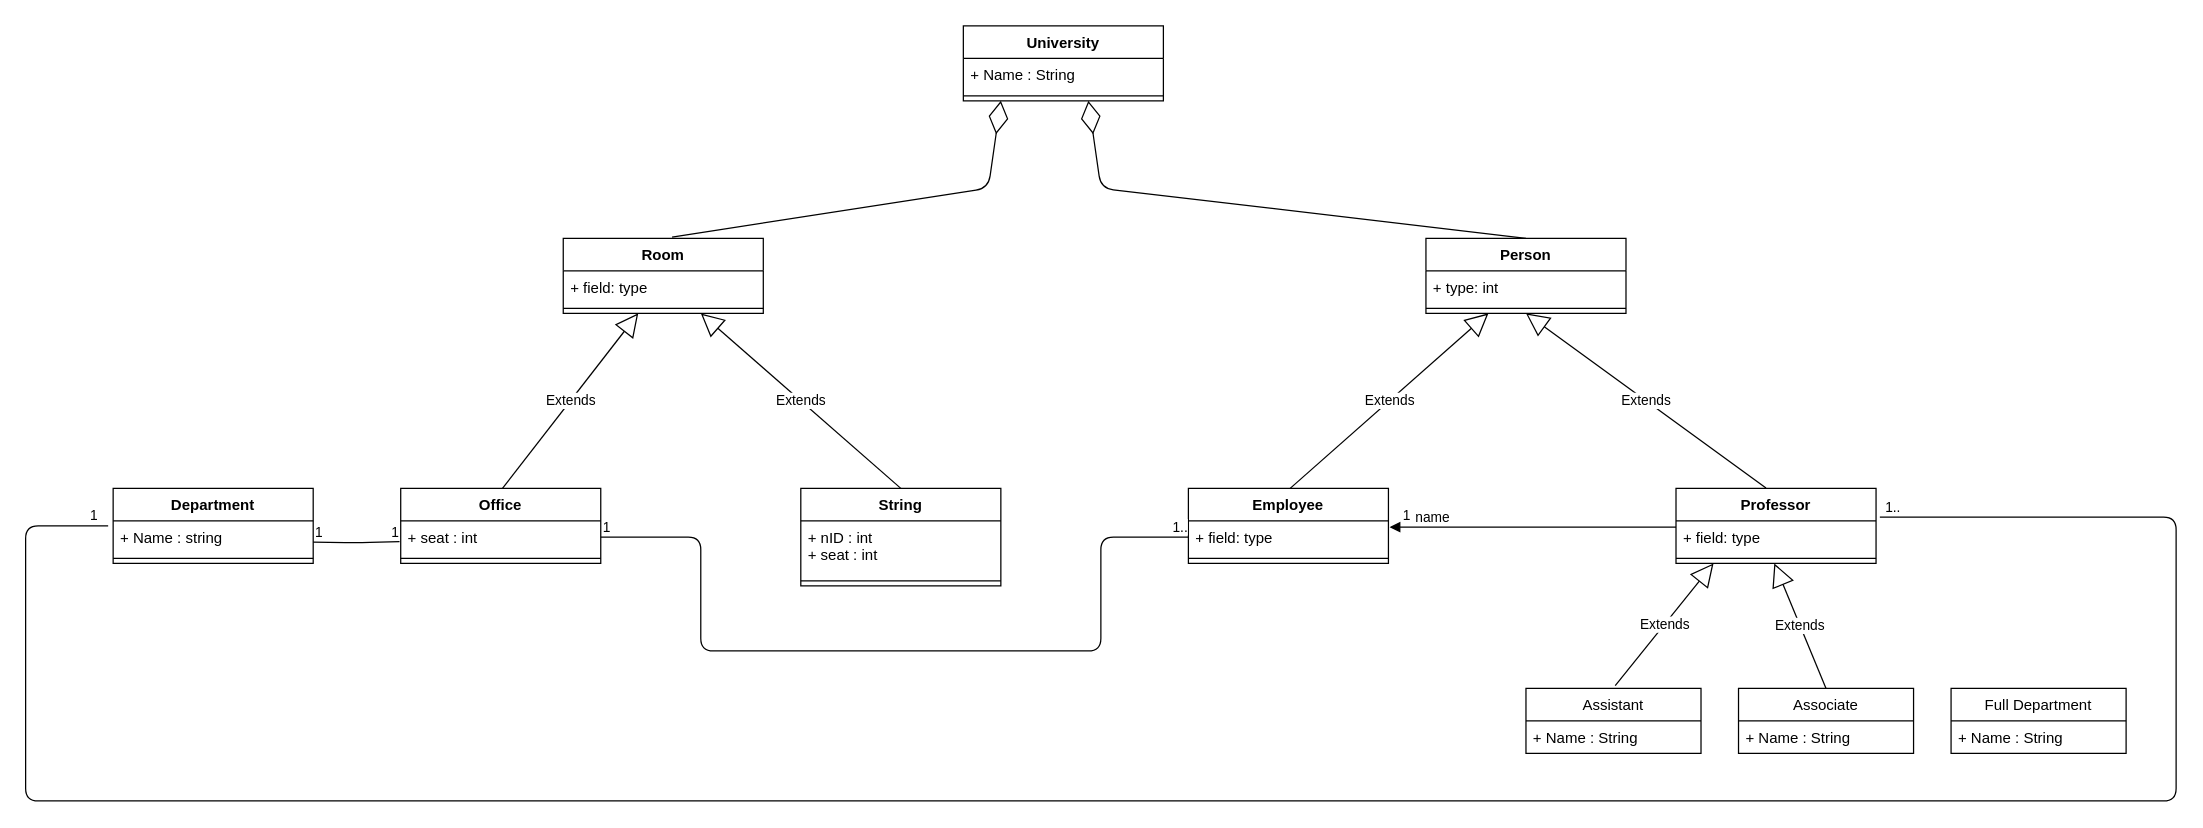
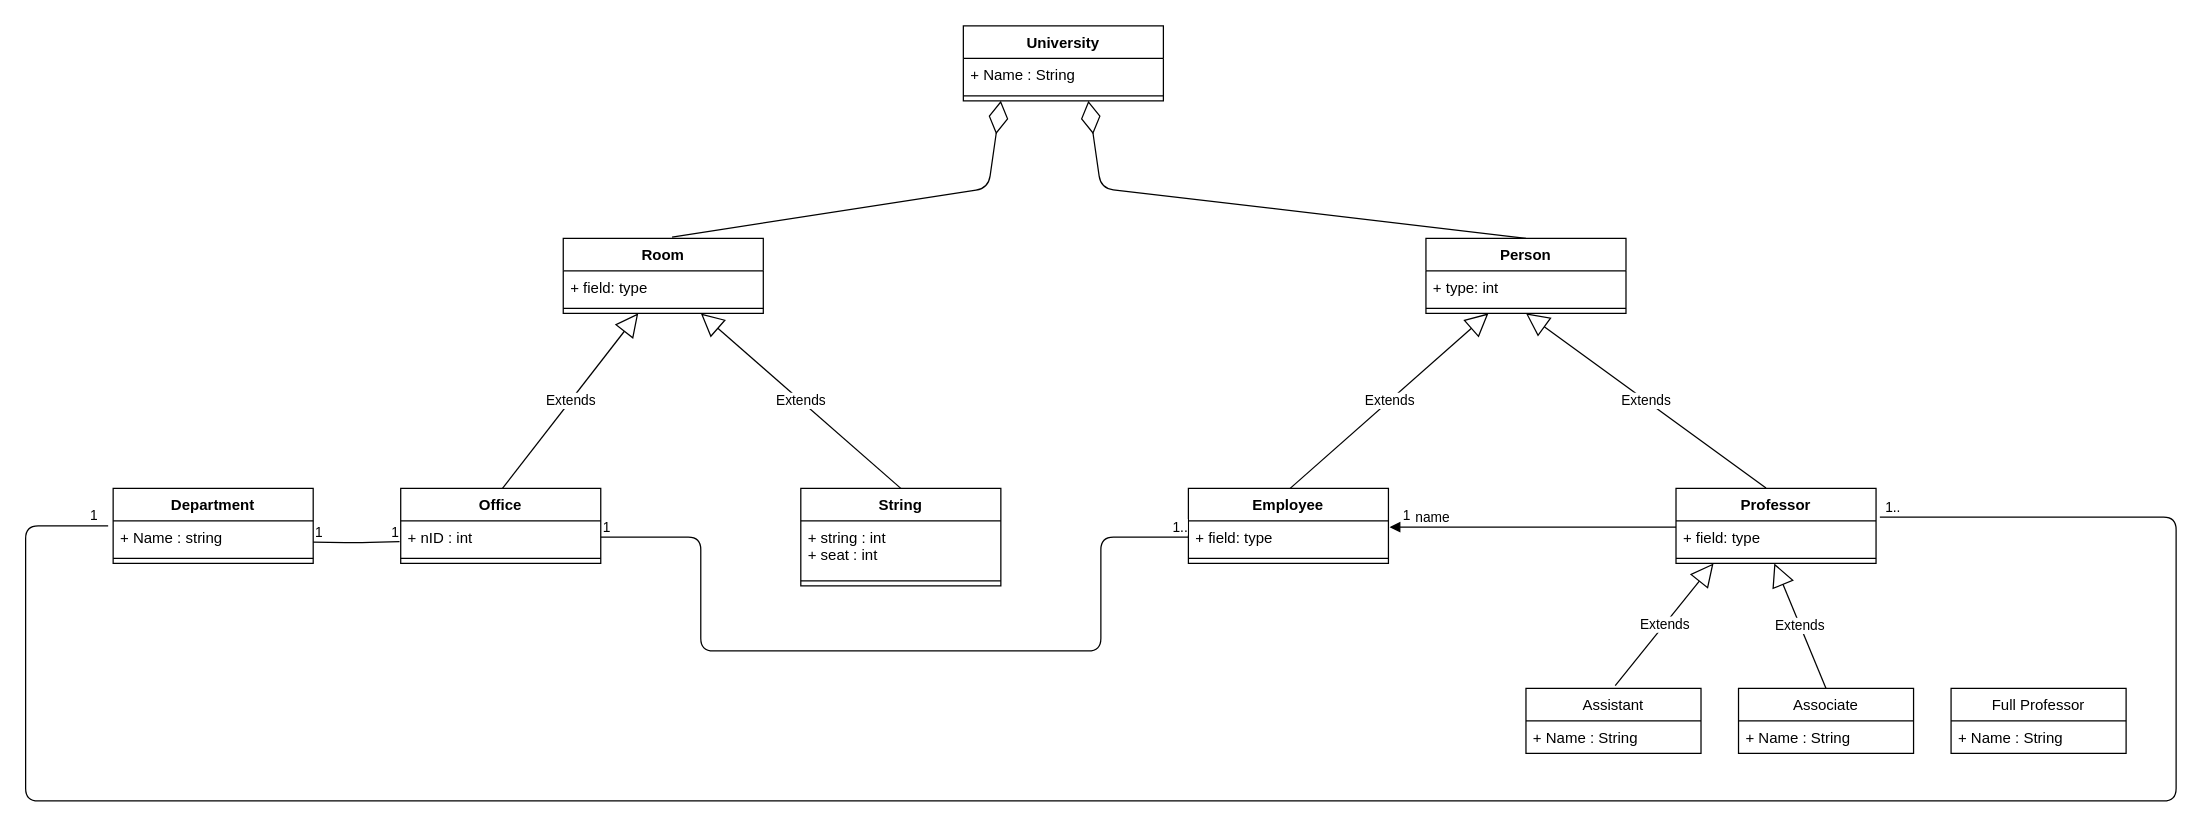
node "+ seat : int": label "+ seat : int" -> "+ nID : int"
node "+ nID : int + seat : int": label "+ nID : int + seat : int" -> "+ string : int + seat : int"
node "Full Department": label "Full Department" -> "Full Professor"
